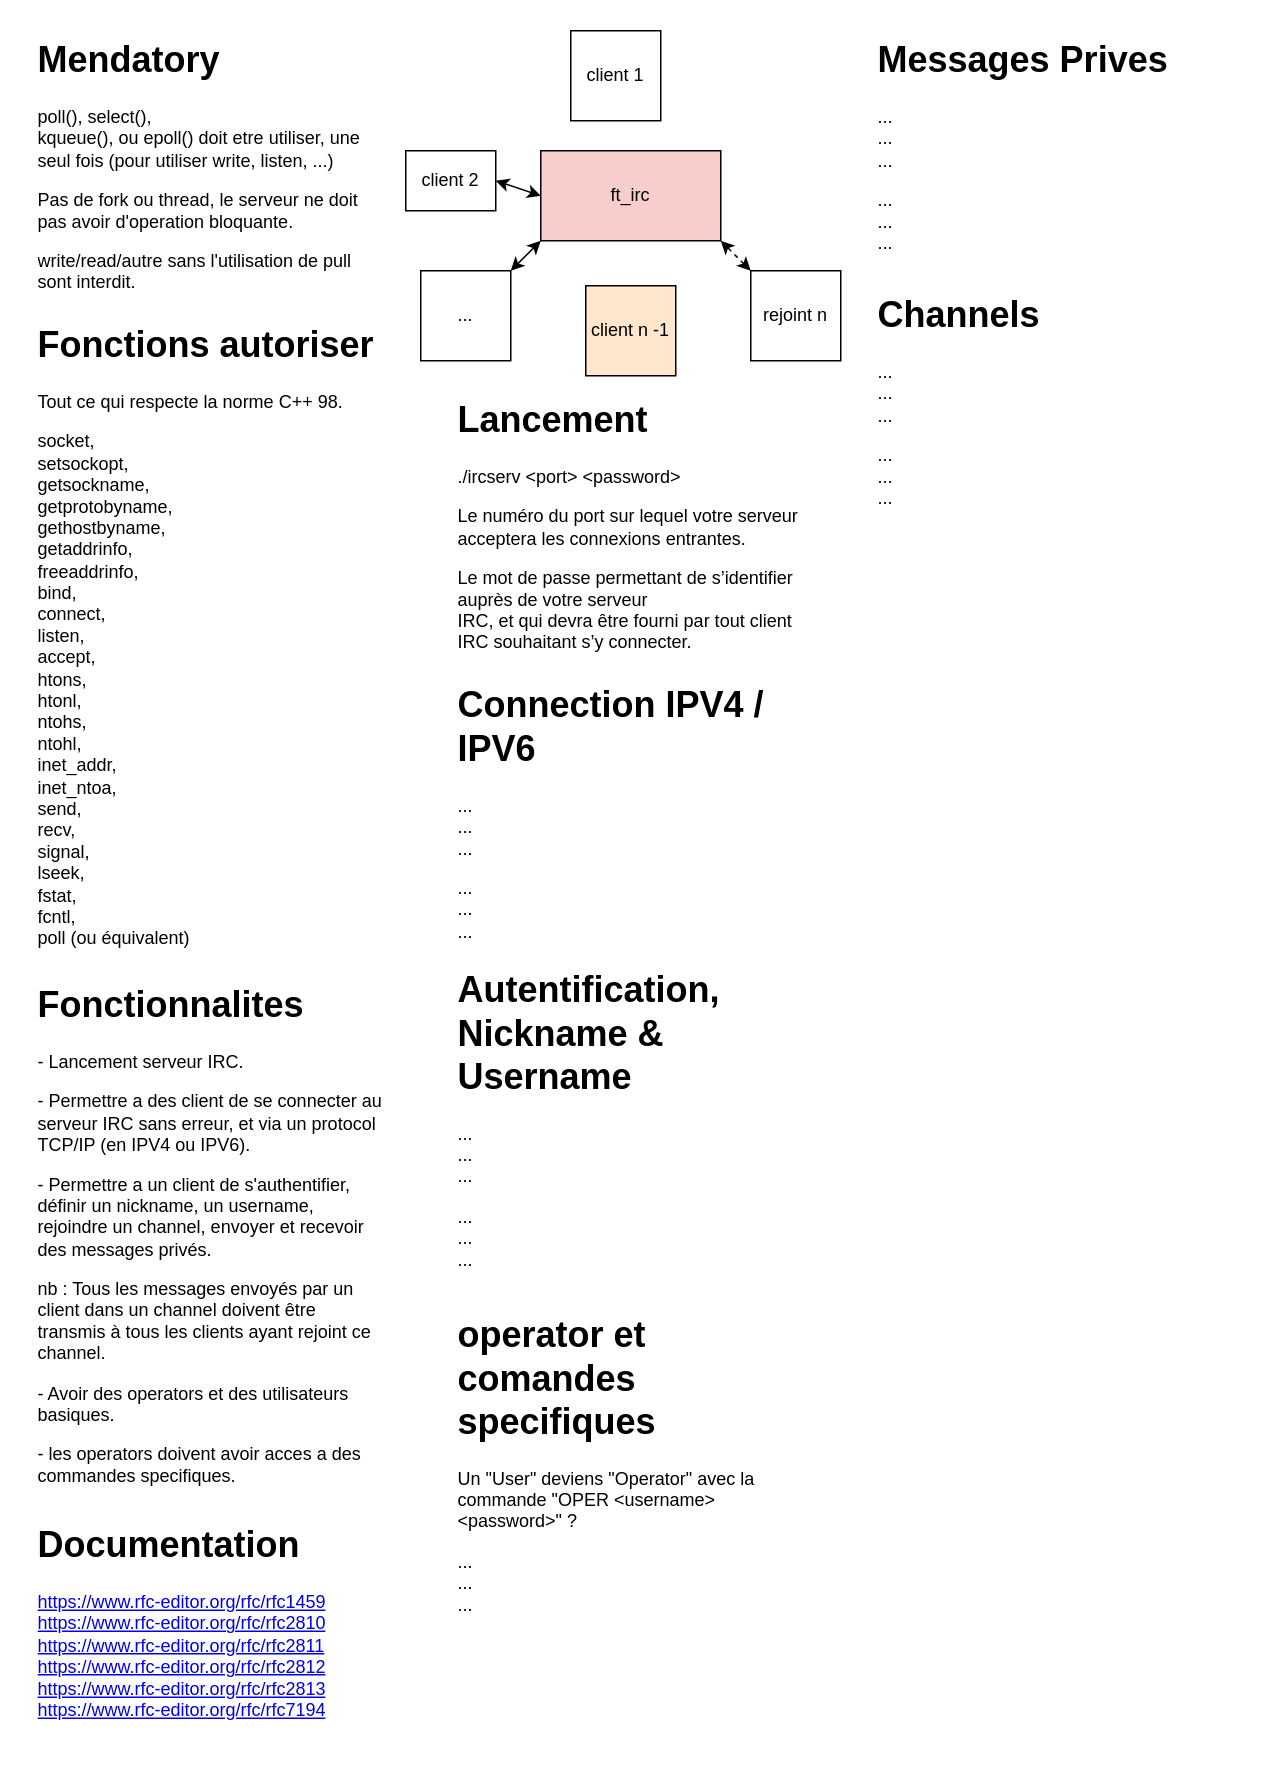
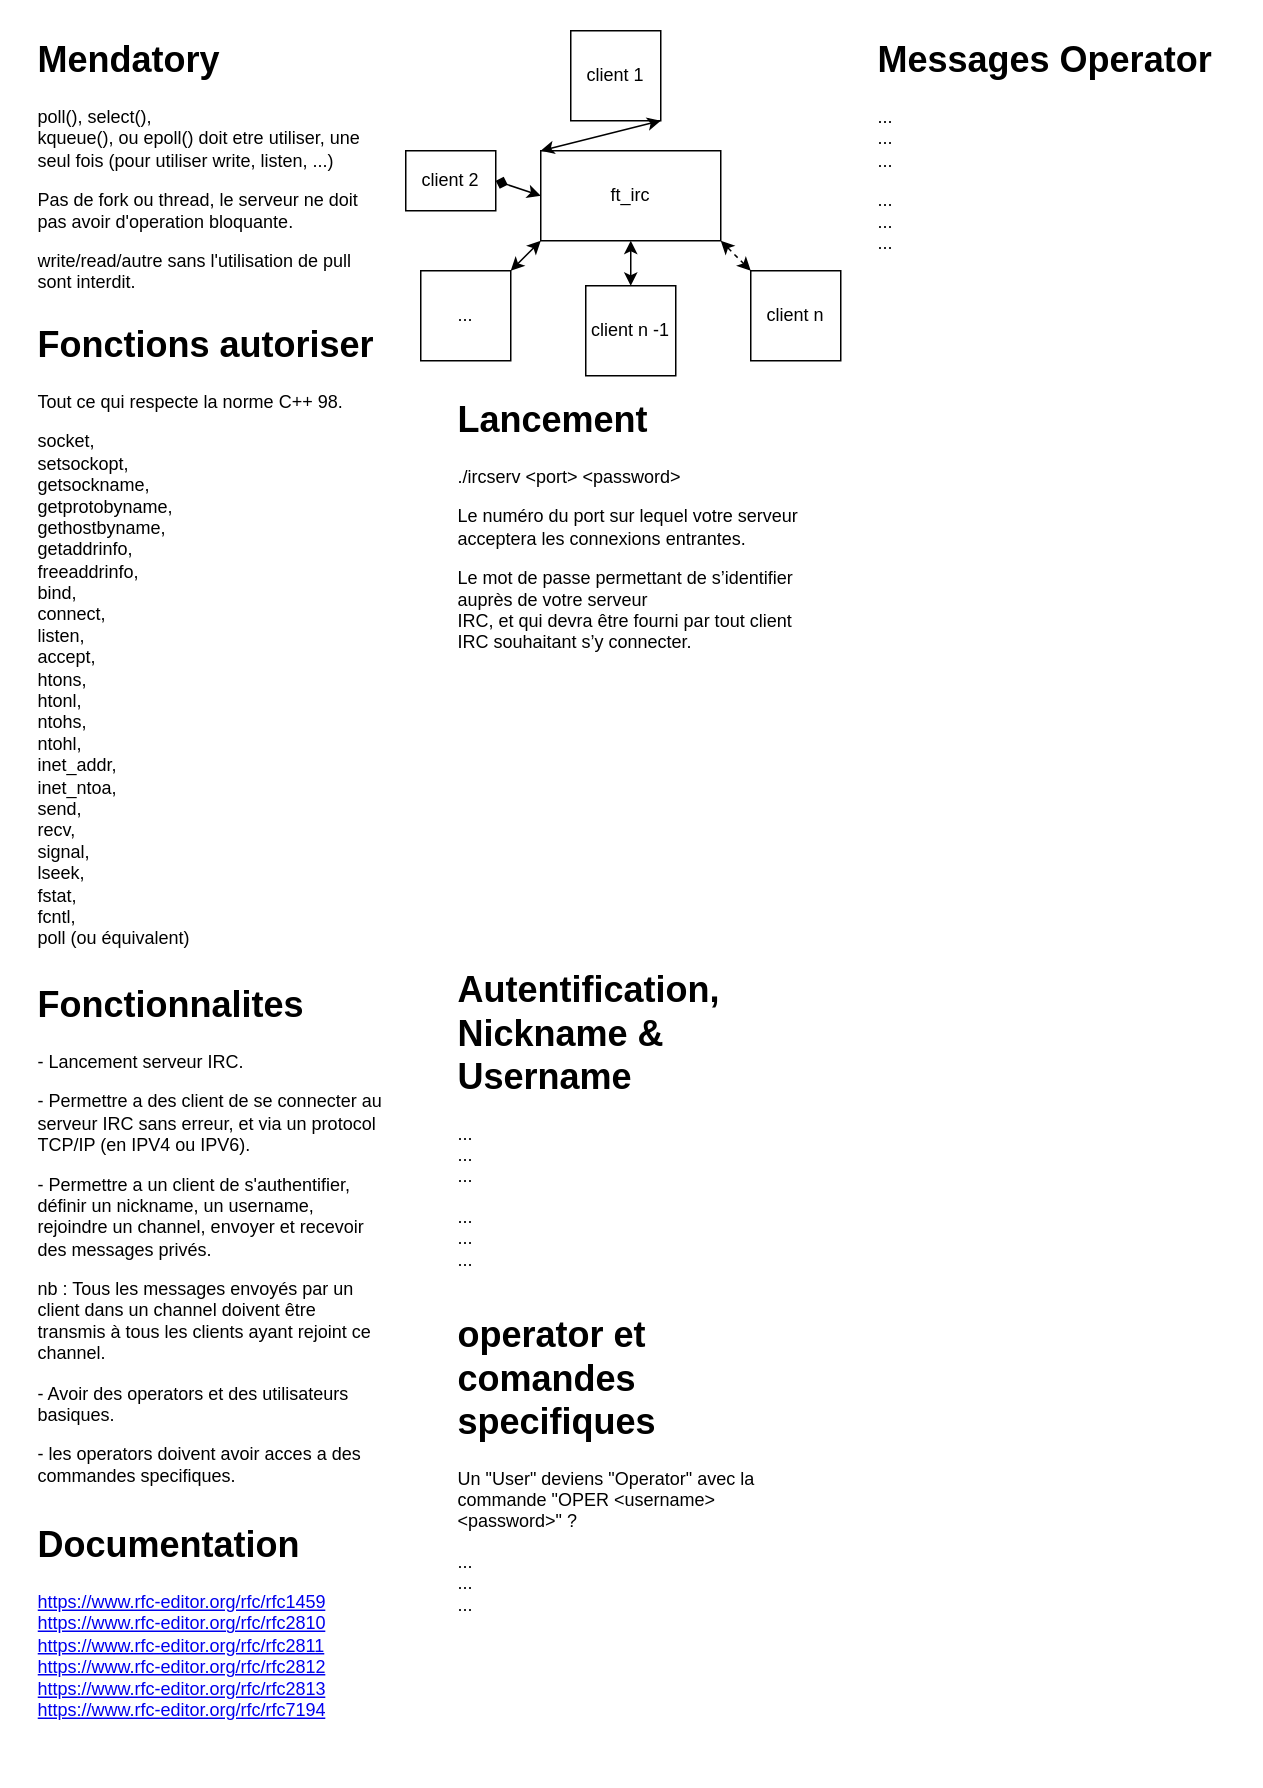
node "Messages Prives... ... ... ... ... ...": label "Messages Prives... ... ... ... ... ..." -> "Messages Operator... ... ... ... ... ..."
edge "client 1" -- "ft_irc": added
edge "client 2" -- "ft_irc": arrowhead classic -> diamond
node "ft_irc": fillcolor #f8cecc -> #ffffff
edge "ft_irc" -- "client n -1": added
node "rejoint n": label "rejoint n" -> "client n"
node "client n -1": fillcolor #ffe6cc -> #ffffff
node "Channels... ... ... ... ... ...": removed
node "Connection IPV4 / IPV6... ... ... ... ... ...": removed
